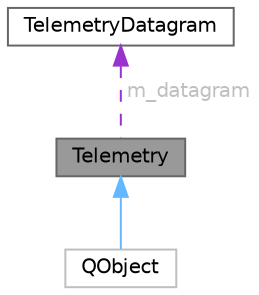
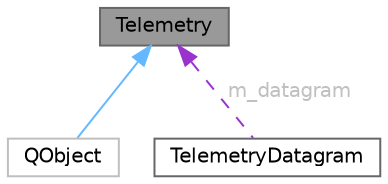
edge "Telemetry" -> "TelemetryDatagram": reversed
